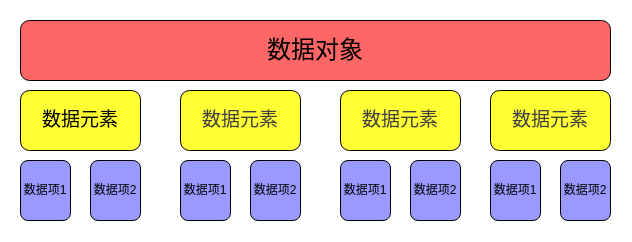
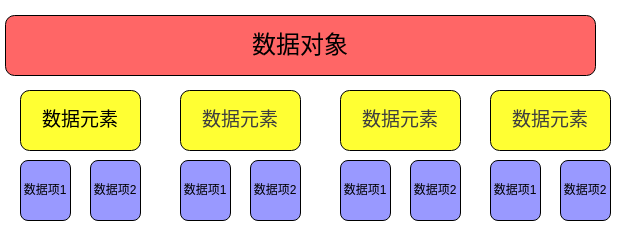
node "数据对象": moved (316, 51) -> (301, 46)
